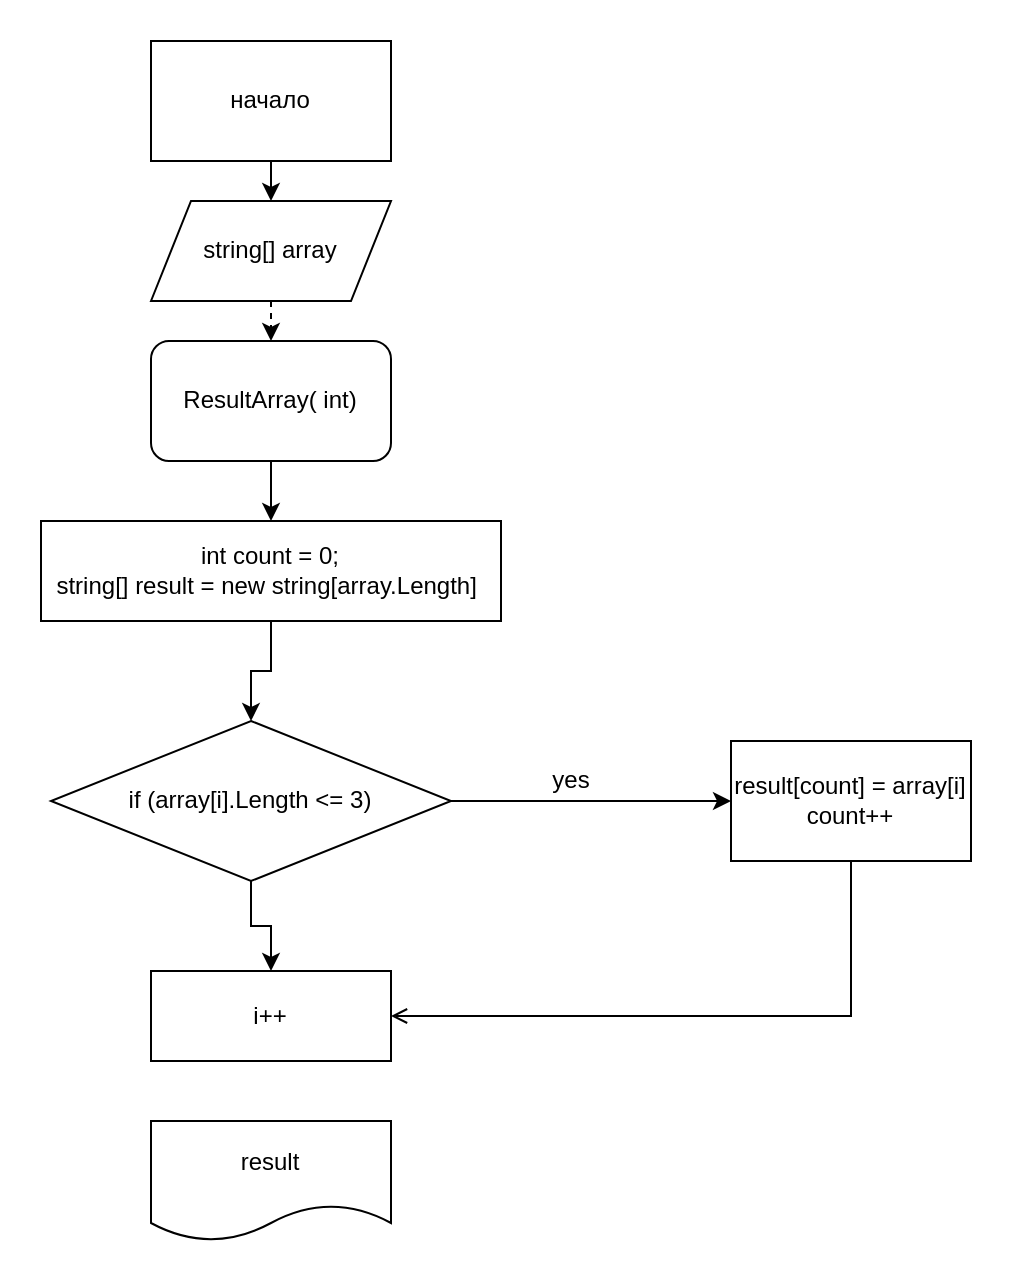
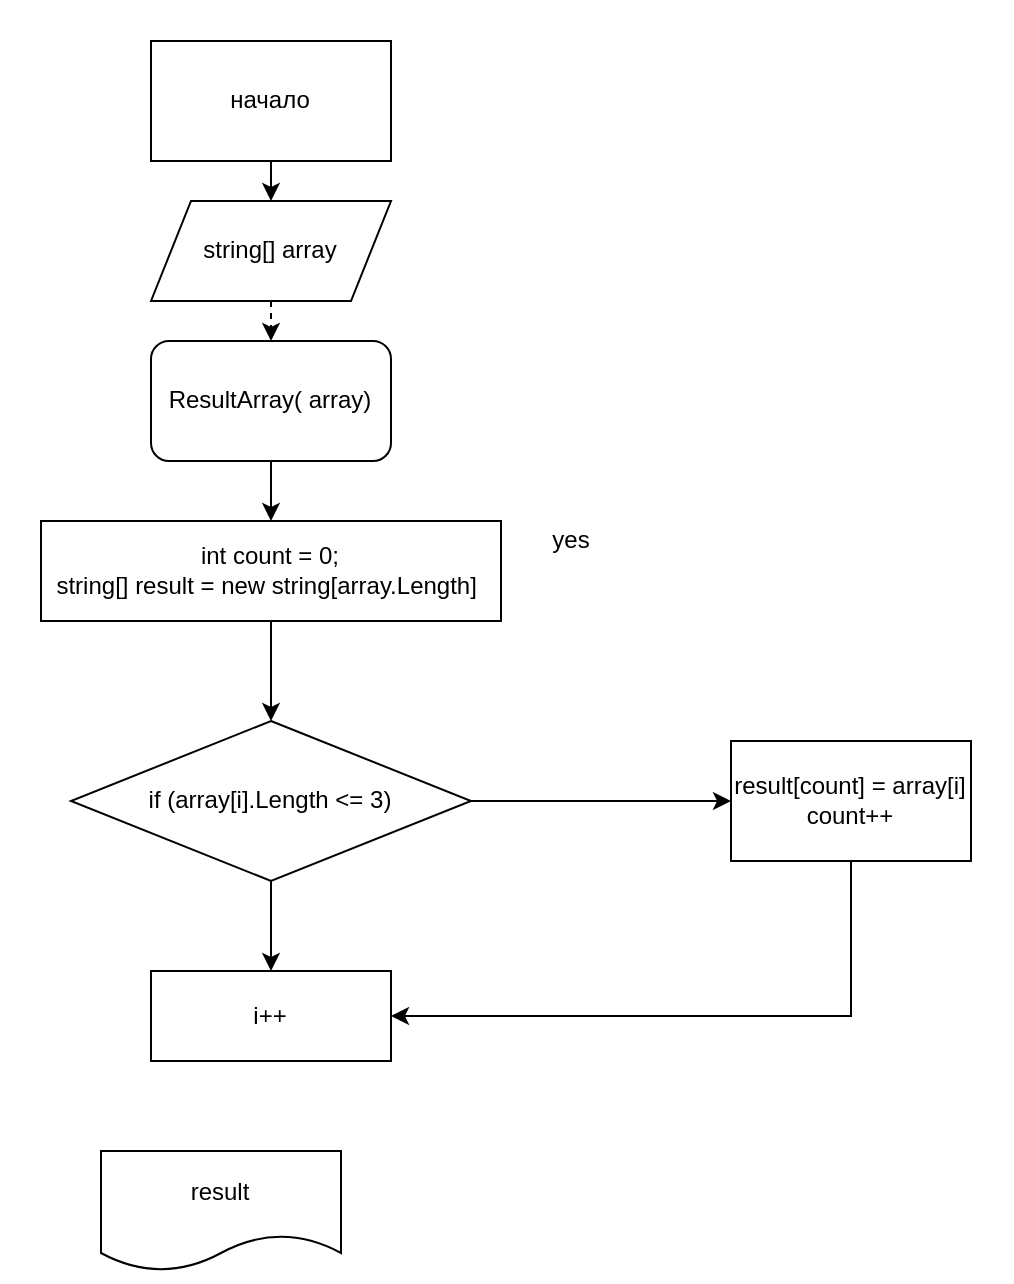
node "ResultArray( int)": label "ResultArray( int)" -> "ResultArray( array)"
node "yes": moved (571, 781) -> (571, 541)
node "if (array[i].Length <= 3)": moved (251, 801) -> (271, 801)
edge "result[count] = array[i] count++" -> "i++": arrowhead open -> classic
node "result": moved (271, 1181) -> (221, 1211)
